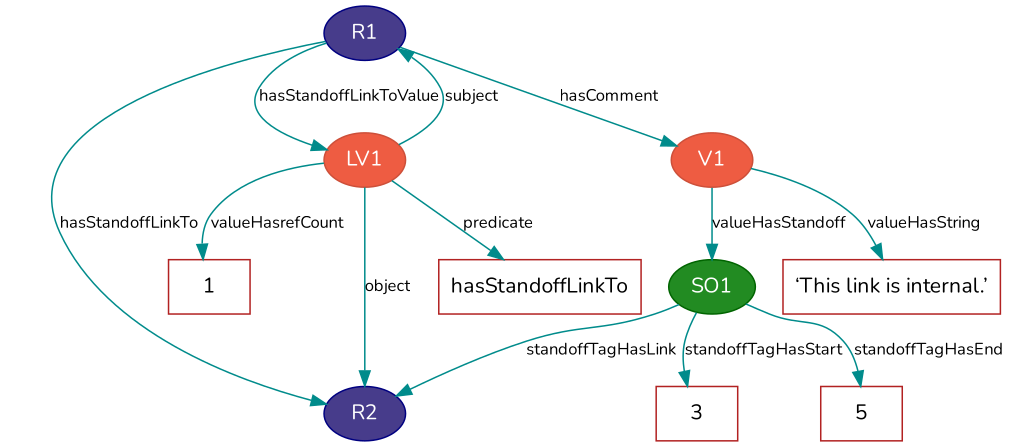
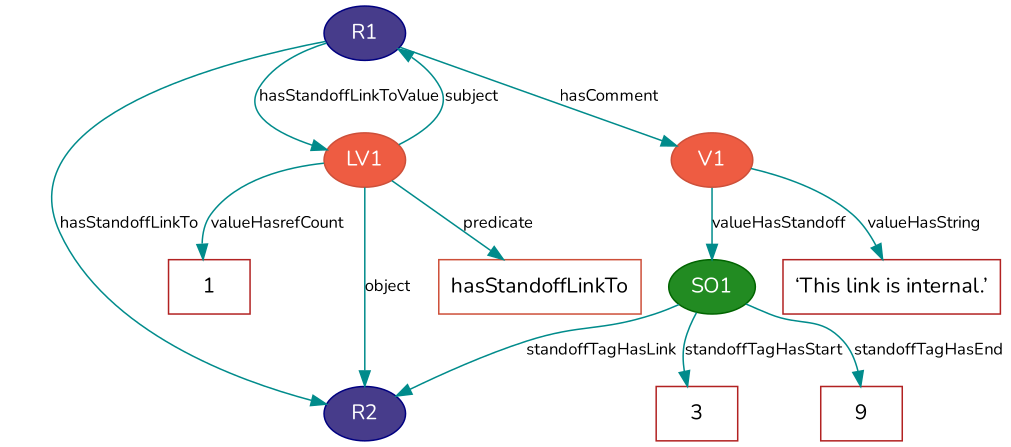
node "hasStandoffLinkTo": color firebrick -> tomato3
node "5": label "5" -> "9"
